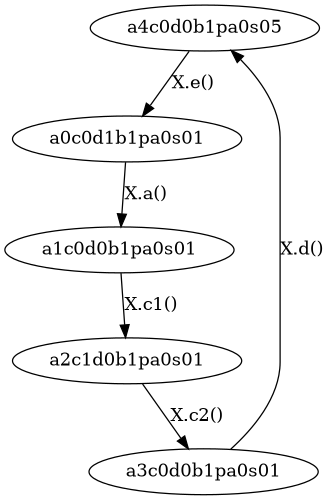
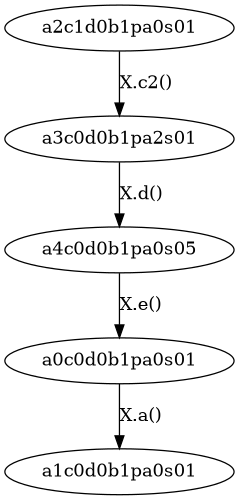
node "a0c0d1b1pa0s01": label "a0c0d1b1pa0s01" -> "a0c0d0b1pa0s01"
edge "a1c0d0b1pa0s01" -> "a2c1d0b1pa0s01": removed, label "X.c1()"
node "a3c0d0b1pa0s01": label "a3c0d0b1pa0s01" -> "a3c0d0b1pa2s01"
